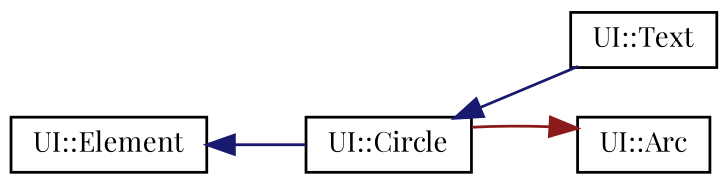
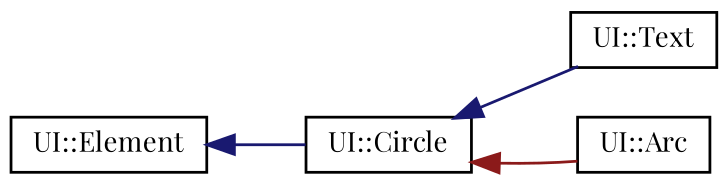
edge "UI::Circle" -> "UI::Arc": reversed
